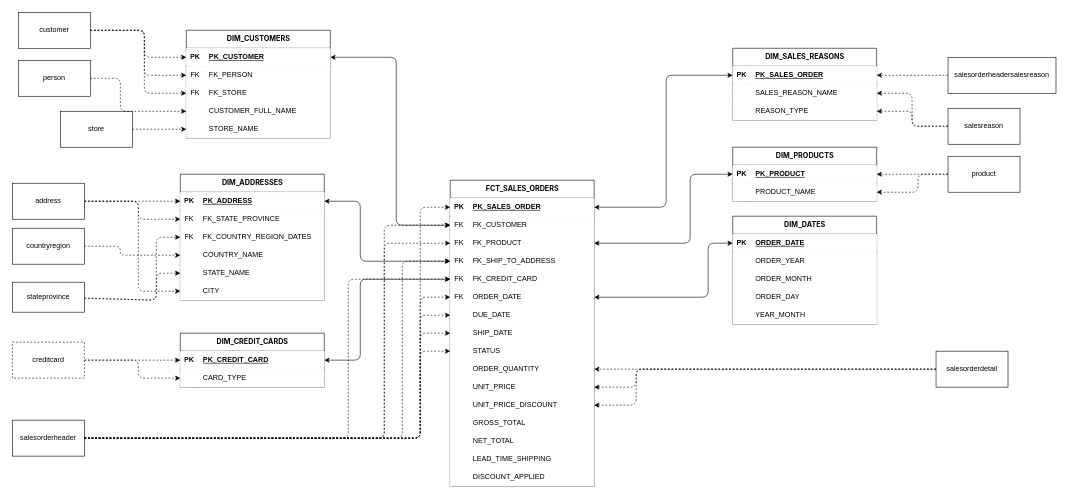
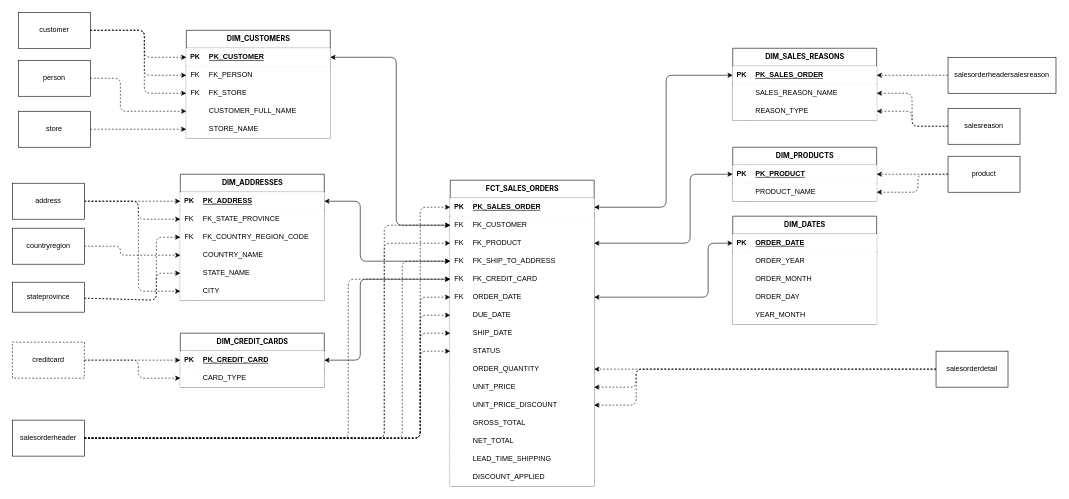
node "store": moved (96, 129) -> (54, 129)
node "FK_COUNTRY_REGION_DATES": label "FK_COUNTRY_REGION_DATES" -> "FK_COUNTRY_REGION_CODE"
